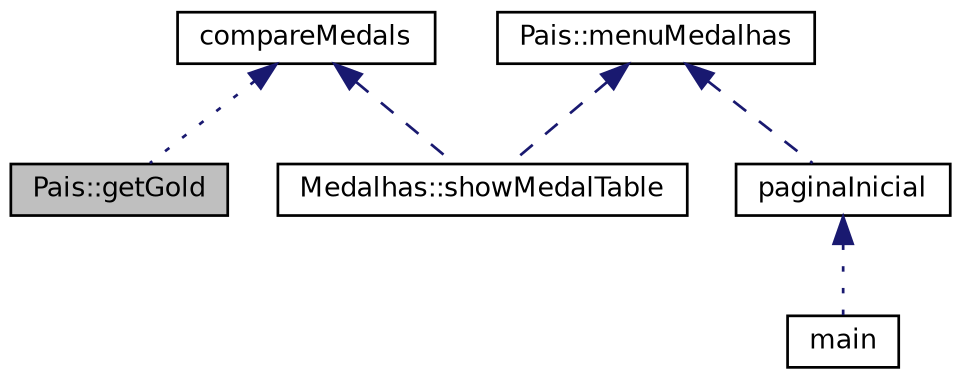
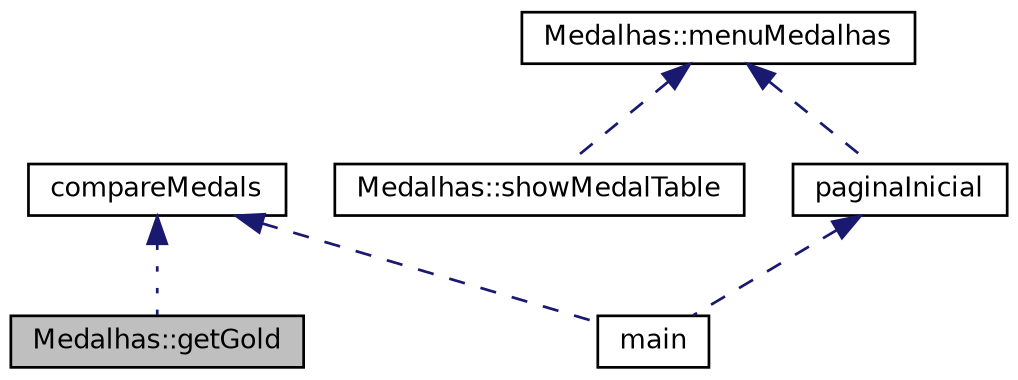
node "Pais::menuMedalhas": label "Pais::menuMedalhas" -> "Medalhas::menuMedalhas"
edge "Medalhas::showMedalTable" -> "compareMedals": now "main" -> "compareMedals"
node "Pais::getGold": label "Pais::getGold" -> "Medalhas::getGold"
edge "main" -> "paginaInicial": style dotted -> dashed
